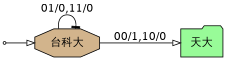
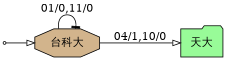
edge "台科大" -> "天大": label "00/1,10/0" -> "04/1,10/0"
